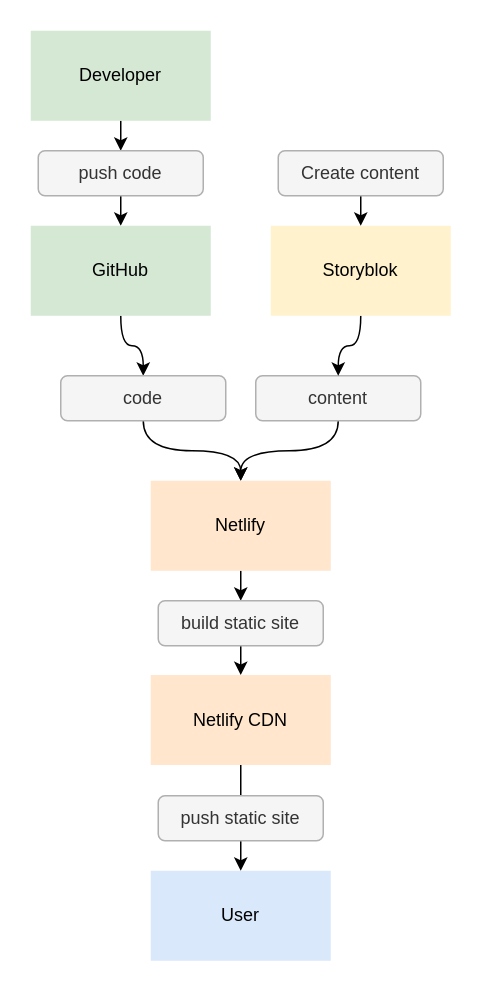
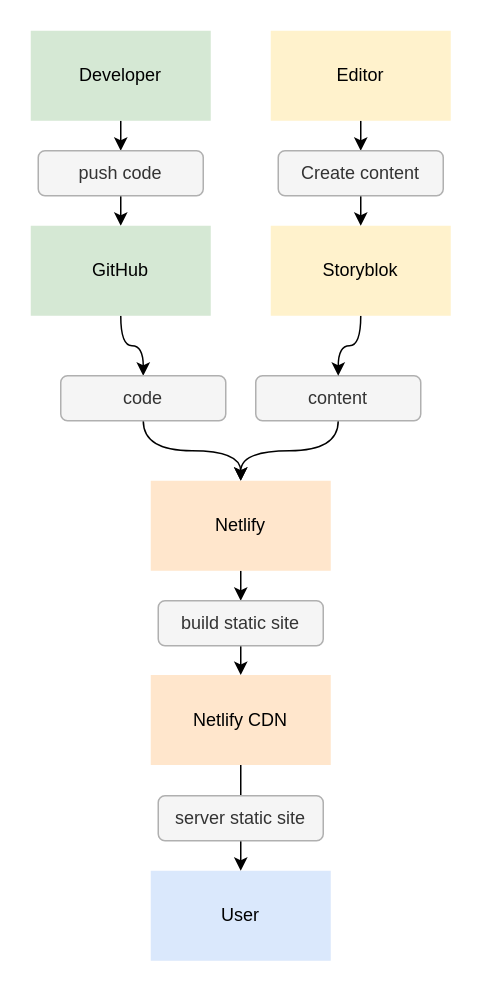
node "Editor": added
edge "Editor" -> "Create content": added
node "push static site": label "push static site" -> "server static site"
